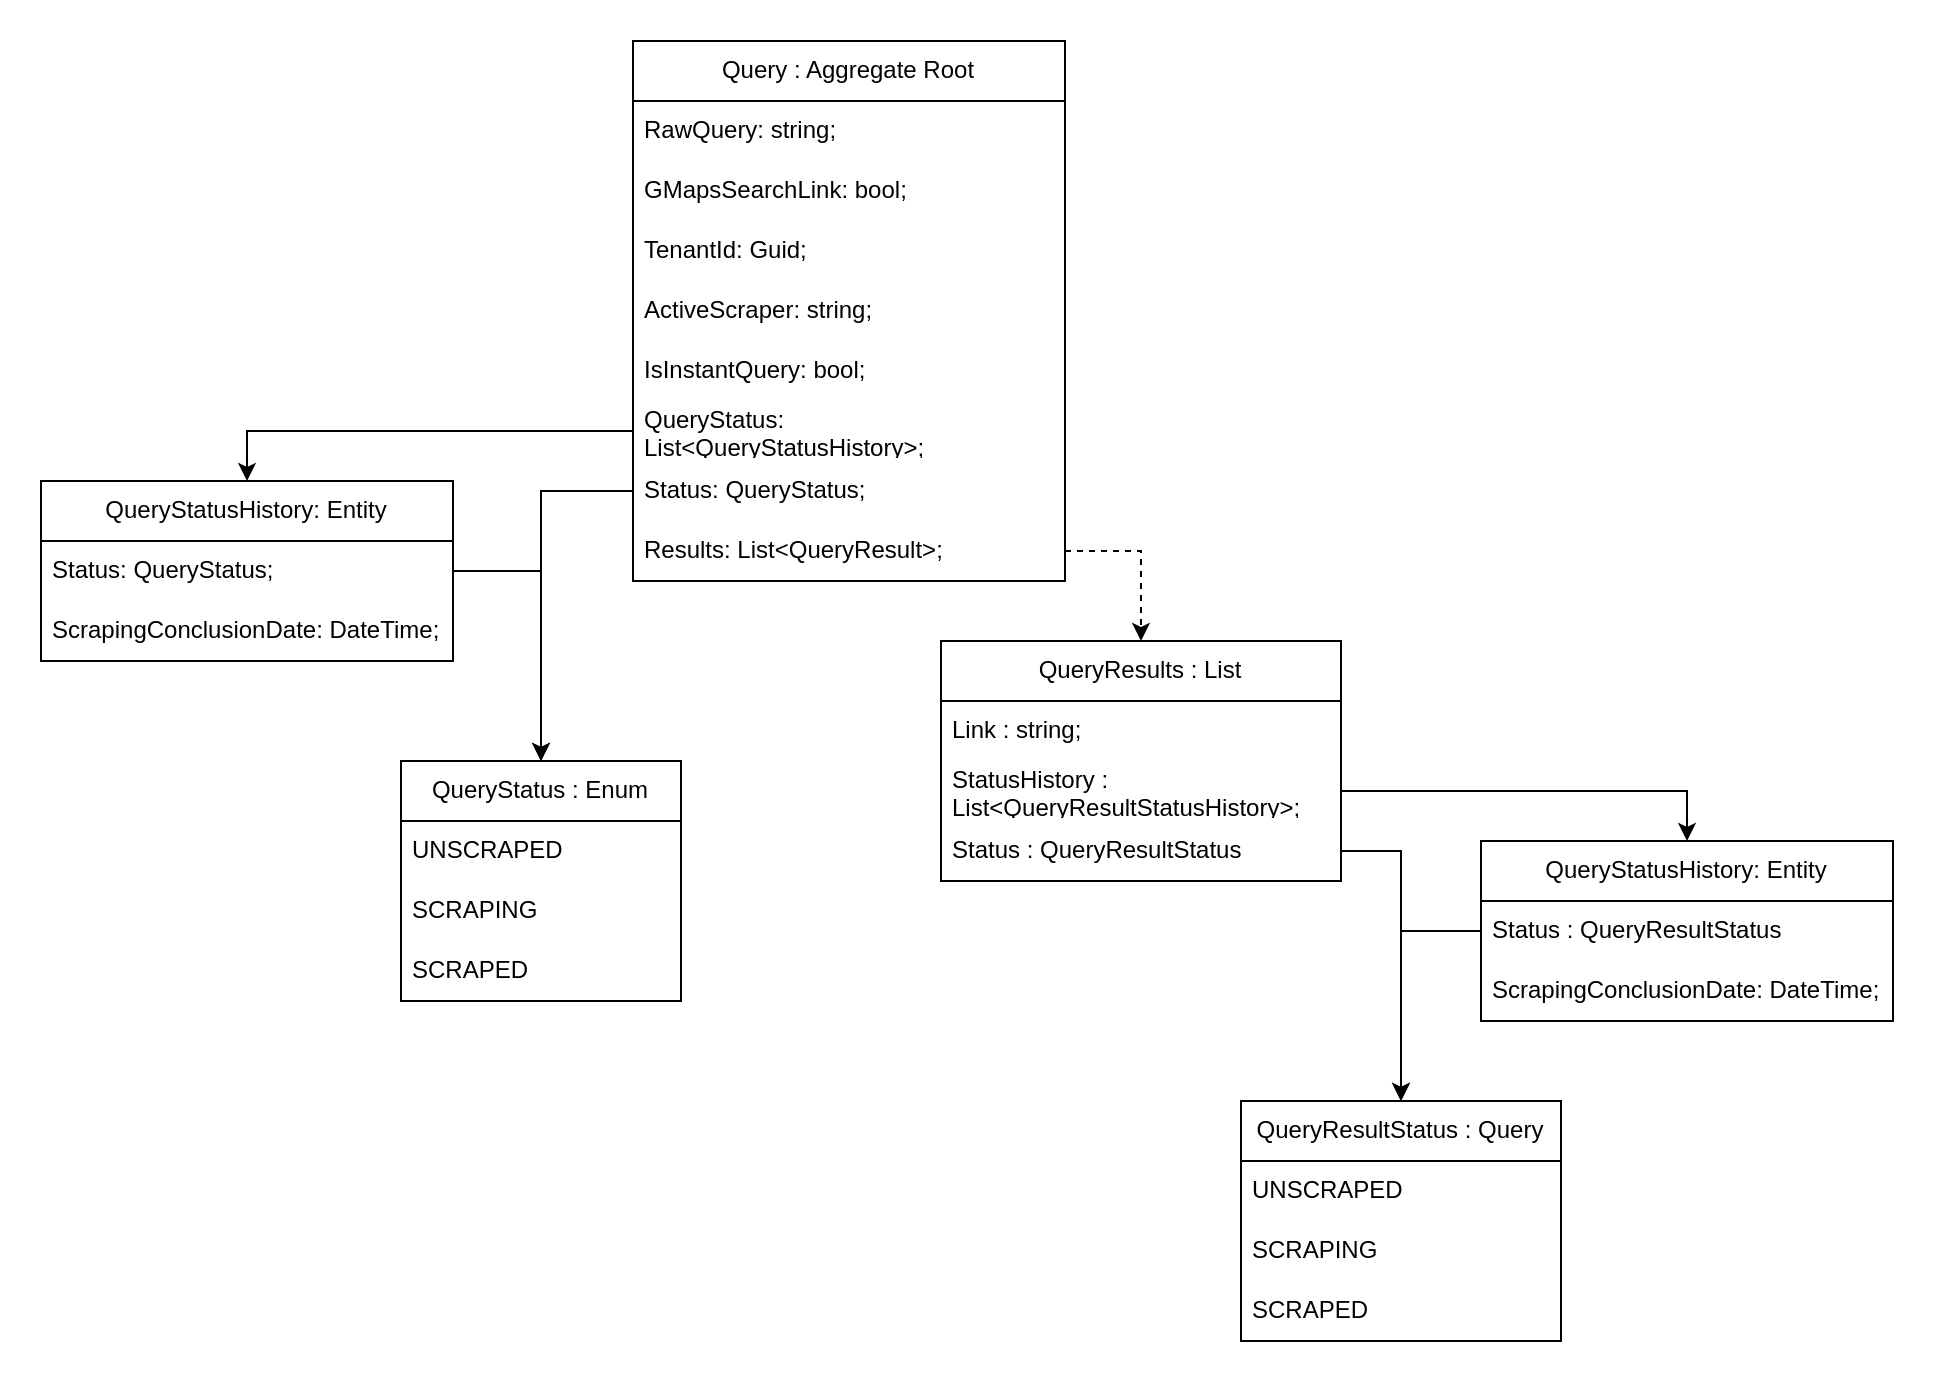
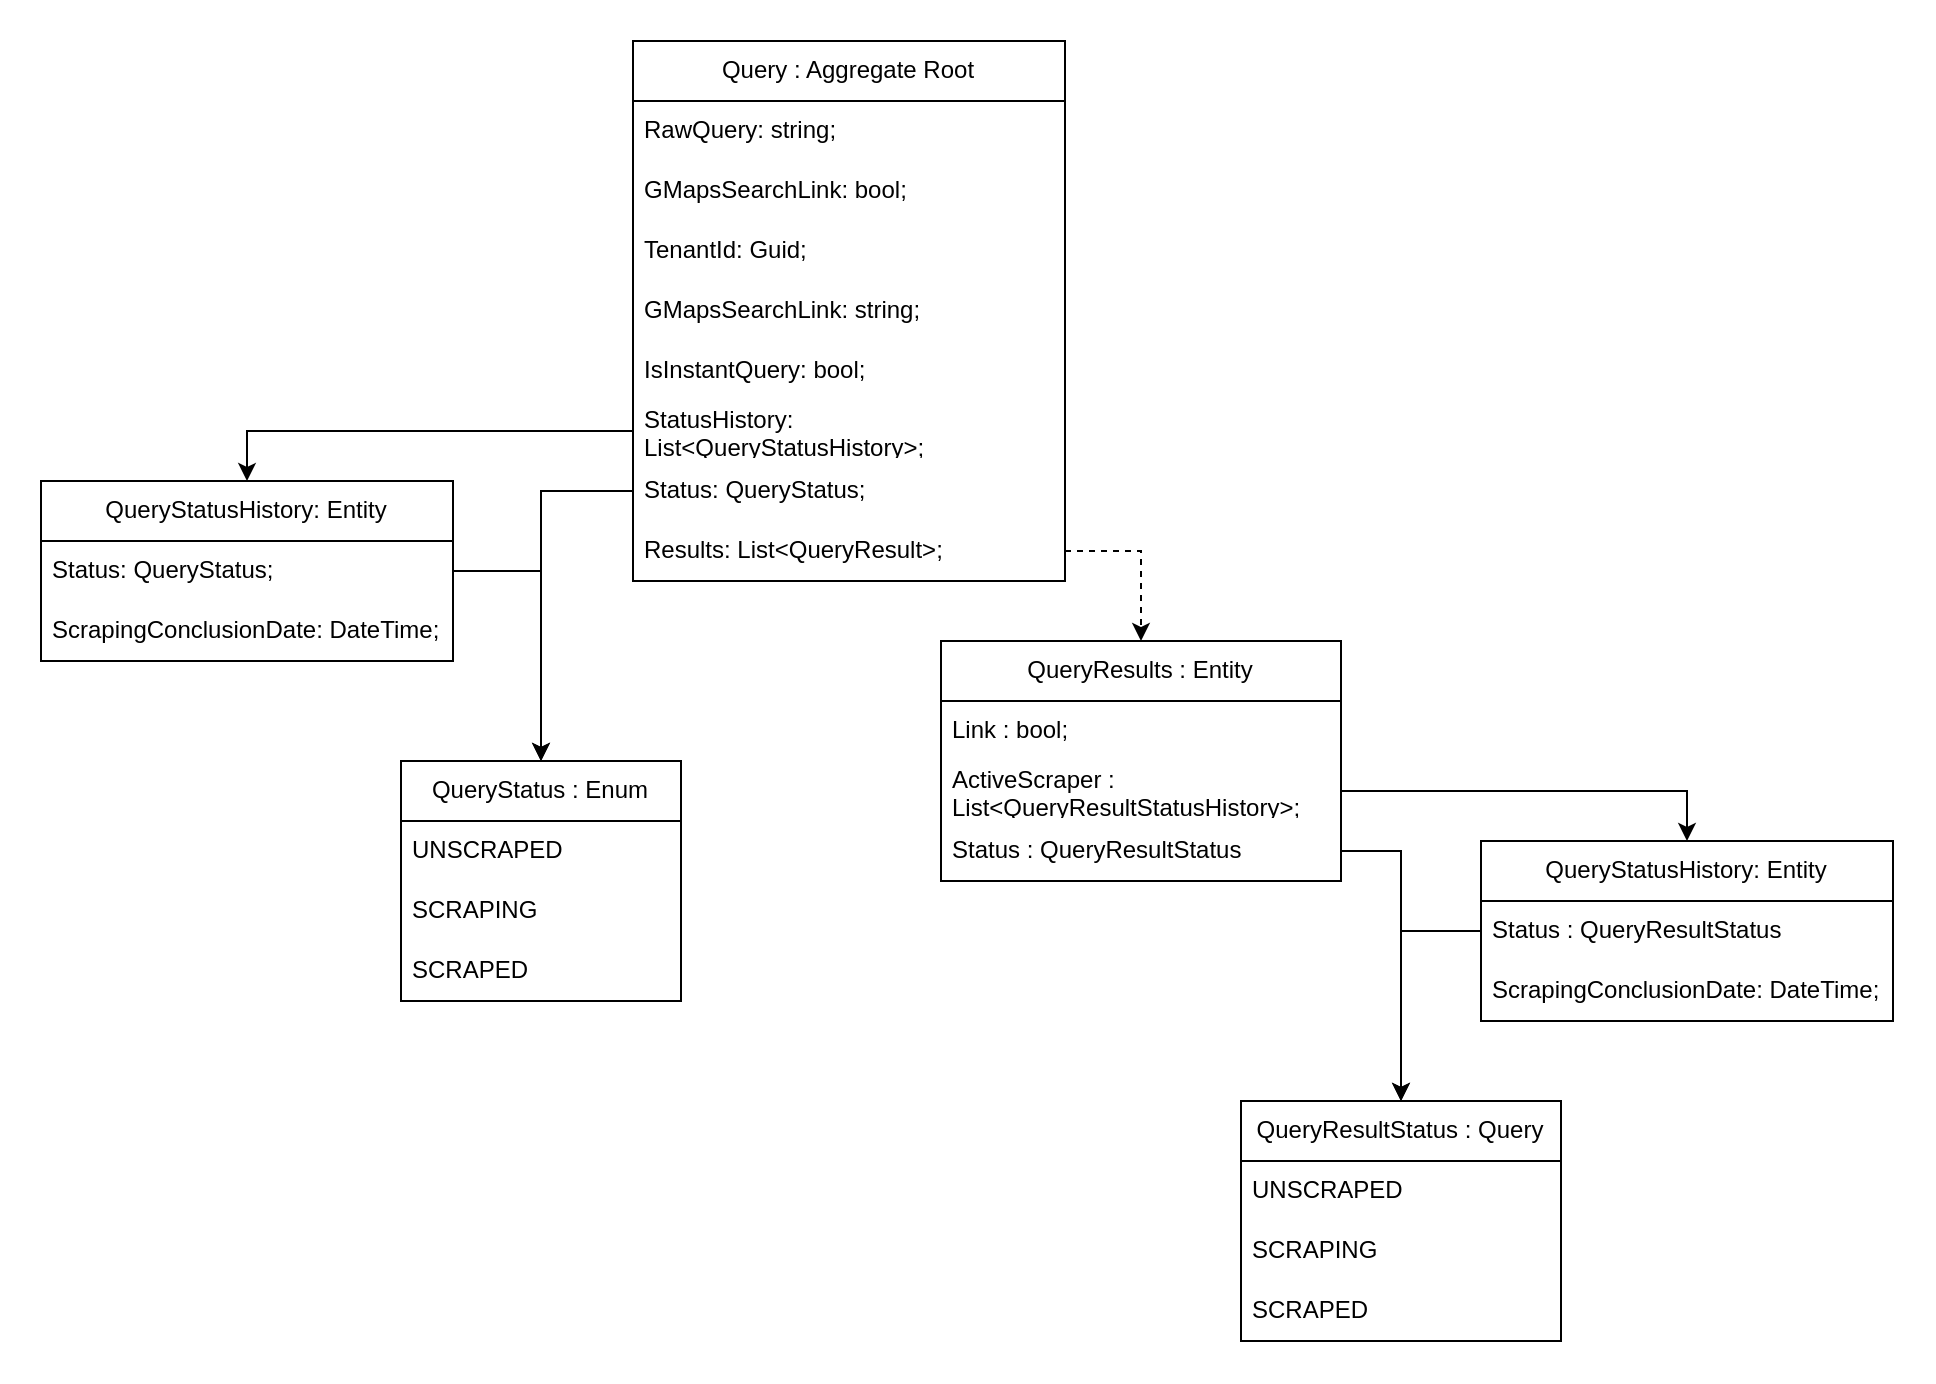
node "ActiveScraper: string;": label "ActiveScraper: string;" -> "GMapsSearchLink: string;"
node "QueryStatus: List<QueryStatusHistory>;": label "QueryStatus: List<QueryStatusHistory>;" -> "StatusHistory: List<QueryStatusHistory>;"
node "QueryResults : List": label "QueryResults : List" -> "QueryResults : Entity"
node "Link : string;": label "Link : string;" -> "Link : bool;"
node "StatusHistory : List<QueryResultStatusHistory>;": label "StatusHistory : List<QueryResultStatusHistory>;" -> "ActiveScraper : List<QueryResultStatusHistory>;"
